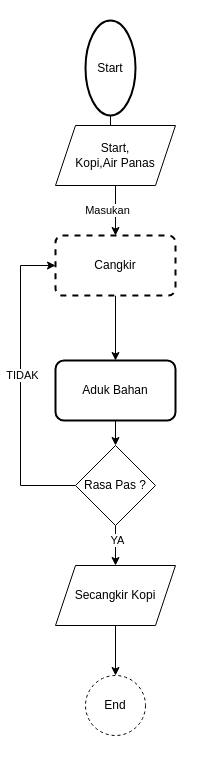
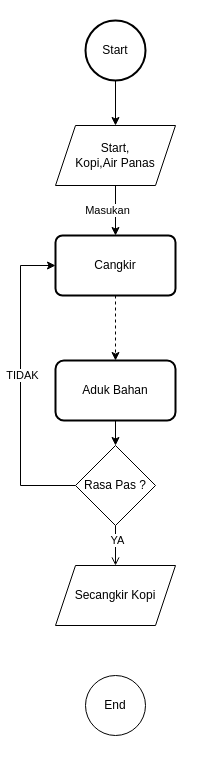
node "Start": size 50x95 -> 60x60
node "Cangkir": style dashed -> solid
edge "Cangkir" -> "Aduk Bahan": style solid -> dashed
edge "Rasa Pas ?" -> "Secangkir Kopi": arrowhead classic -> open
edge "Secangkir Kopi" -> "End": removed
node "End": style dashed -> solid
